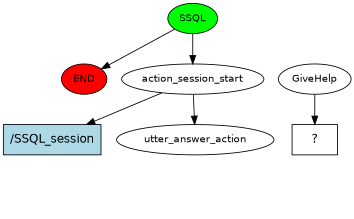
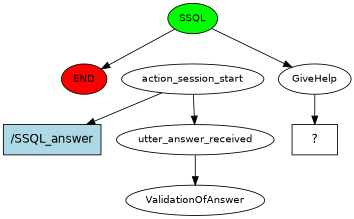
edge "SSQL" -> "action_session_start": now "SSQL" -> "GiveHelp"
node "/SSQL_session": label "/SSQL_session" -> "/SSQL_answer"
node "utter_answer_action": label "utter_answer_action" -> "utter_answer_received"
node "ValidationOfAnswer": added
